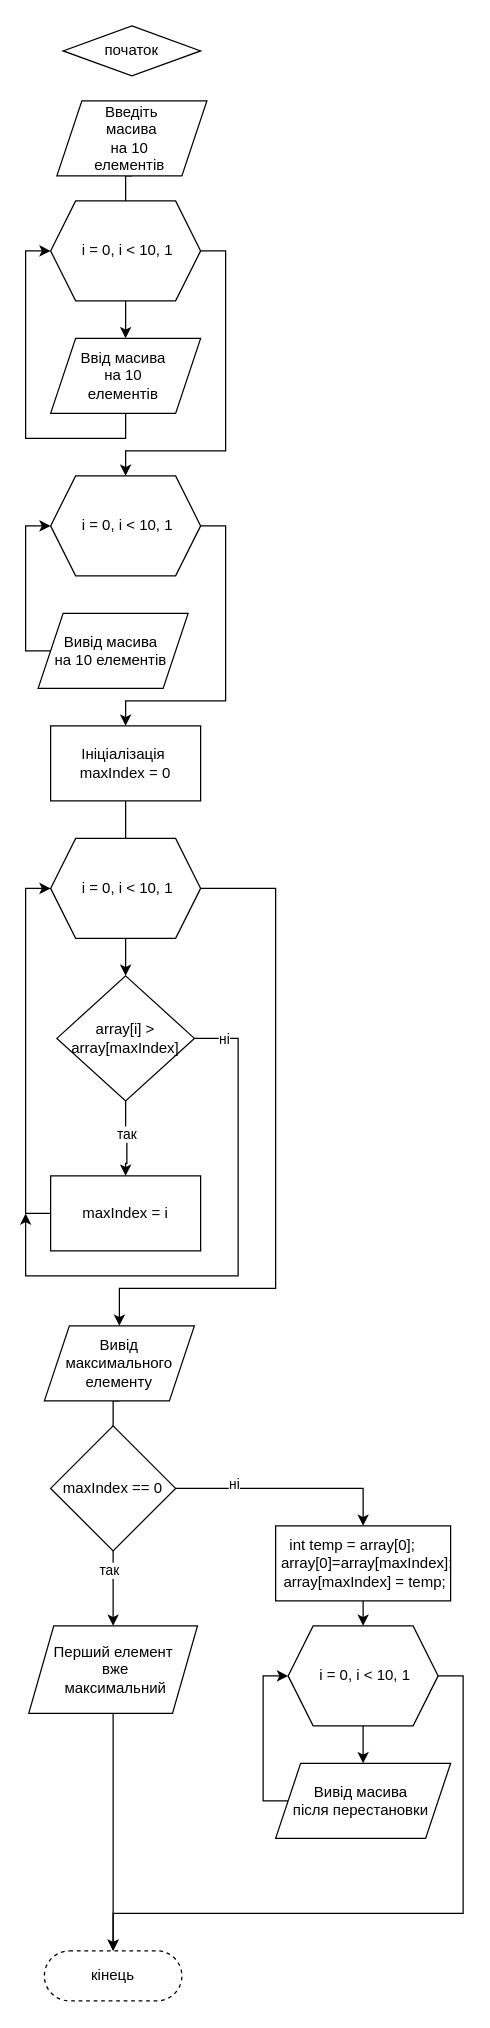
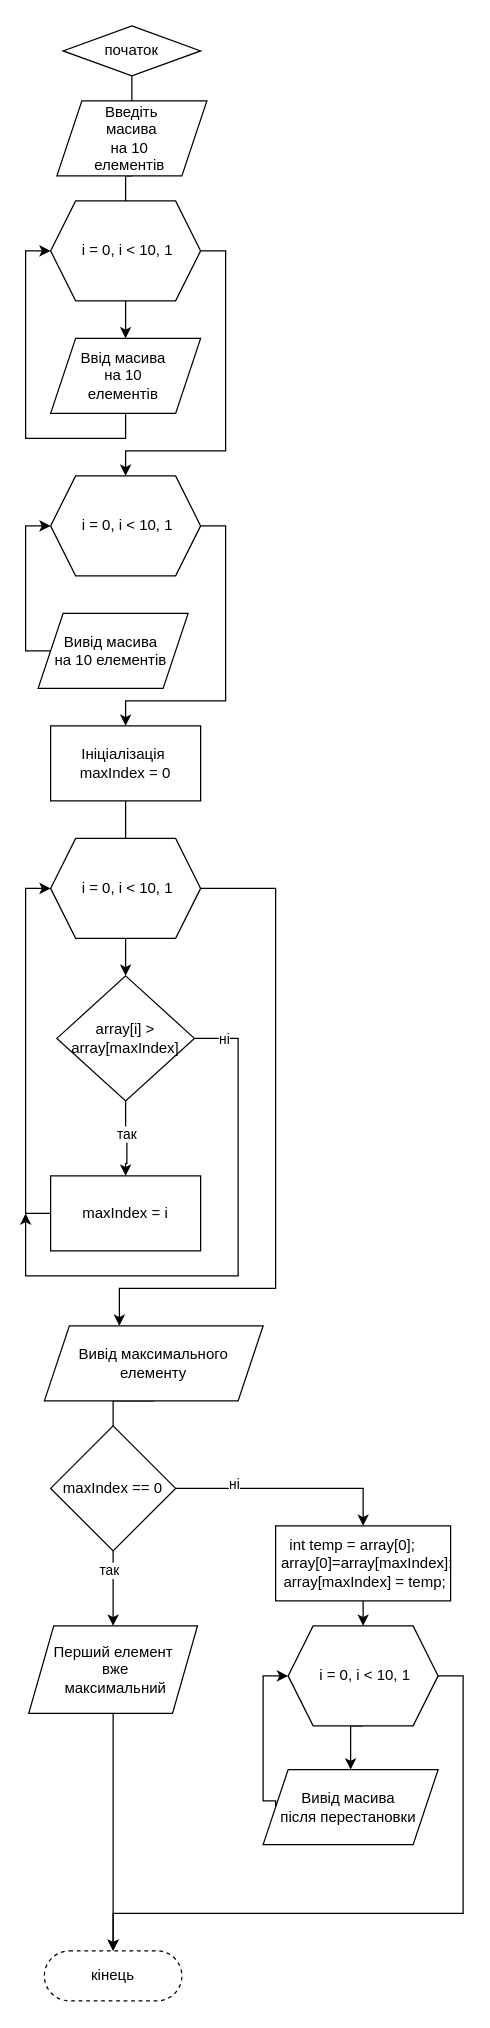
edge "початок" -- "Введіть масива на 10 елементів": added
node "Вивід максимального елементу": size 150x75 -> 219x75
node "Вивід масива після перестановки": moved (363, 1801) -> (351, 1807)
